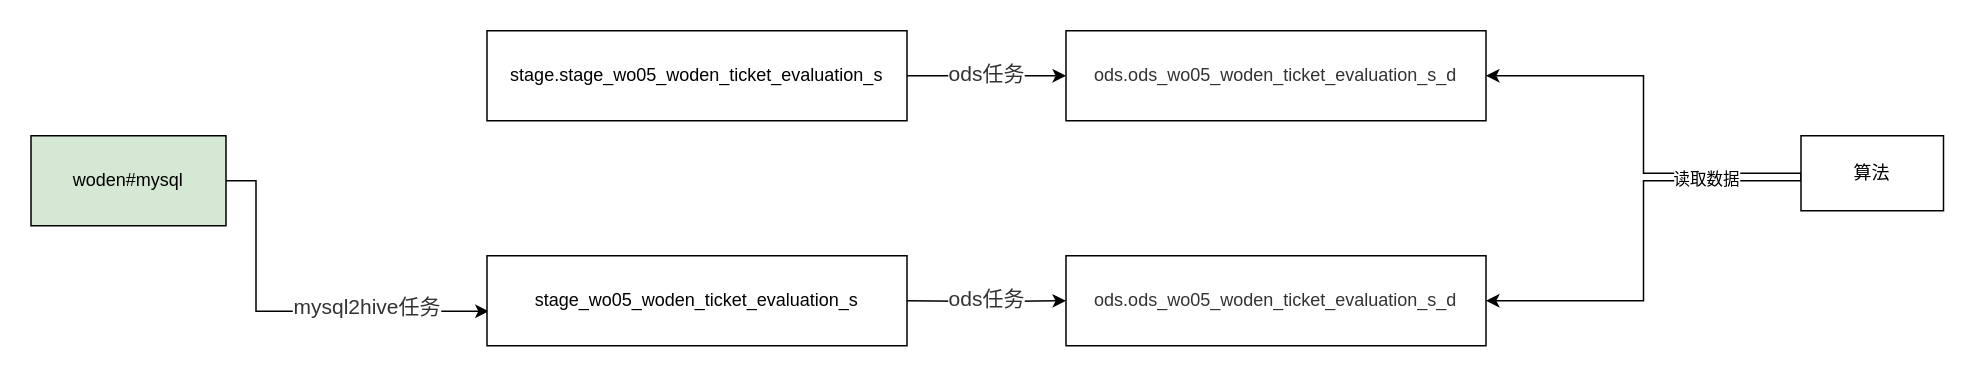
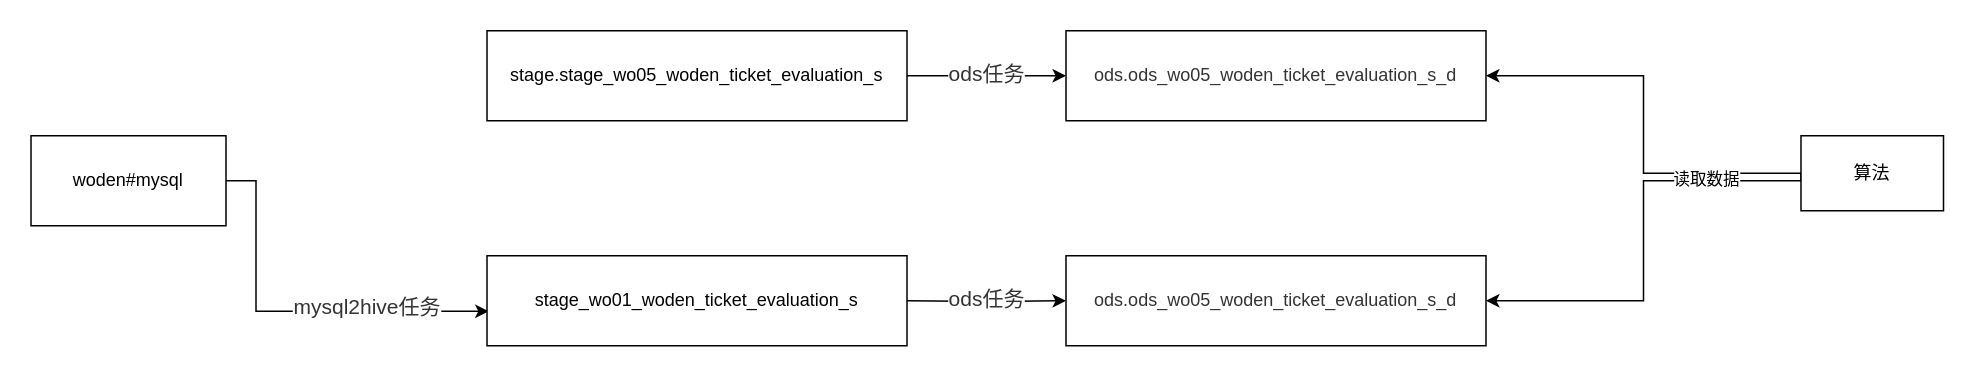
node "woden#mysql": fillcolor #d5e8d4 -> #ffffff
node "stage_wo05_woden_ticket_evaluation_s": label "stage_wo05_woden_ticket_evaluation_s" -> "stage_wo01_woden_ticket_evaluation_s"
